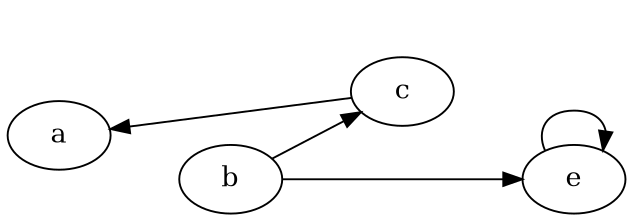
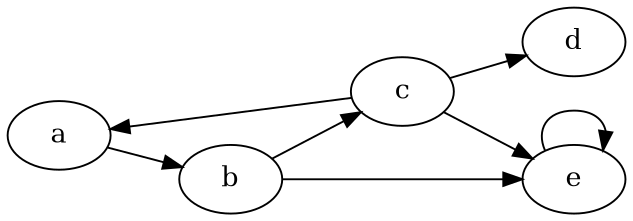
node "d": added
edge "c" -> "e": added
edge "a" -> "b": added
